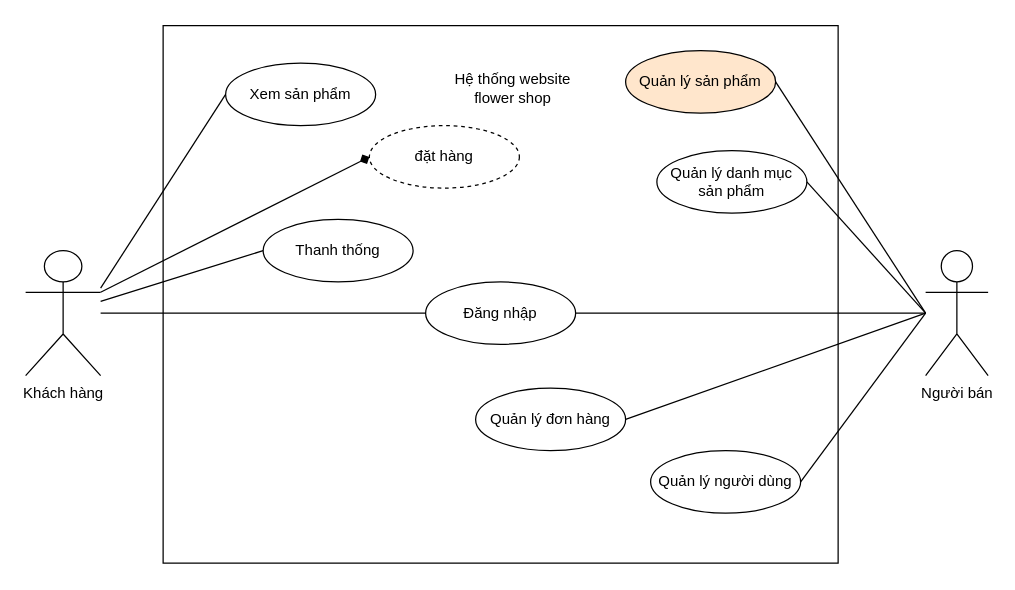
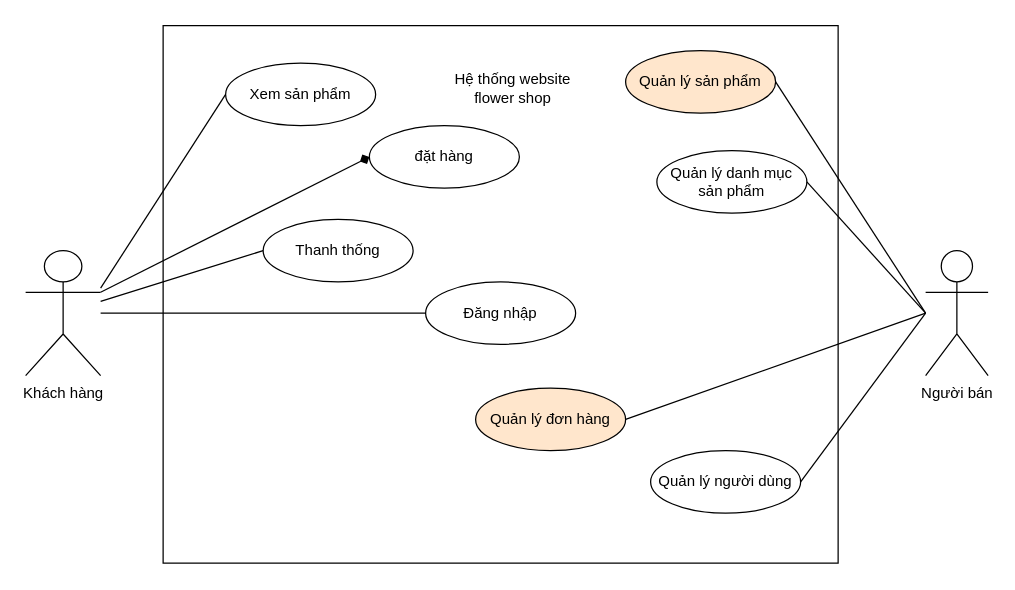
node "đặt hàng": style dashed -> solid
edge "Đăng nhập" -- "Người bán": removed
node "Quản lý đơn hàng": fillcolor #ffffff -> #ffe6cc
